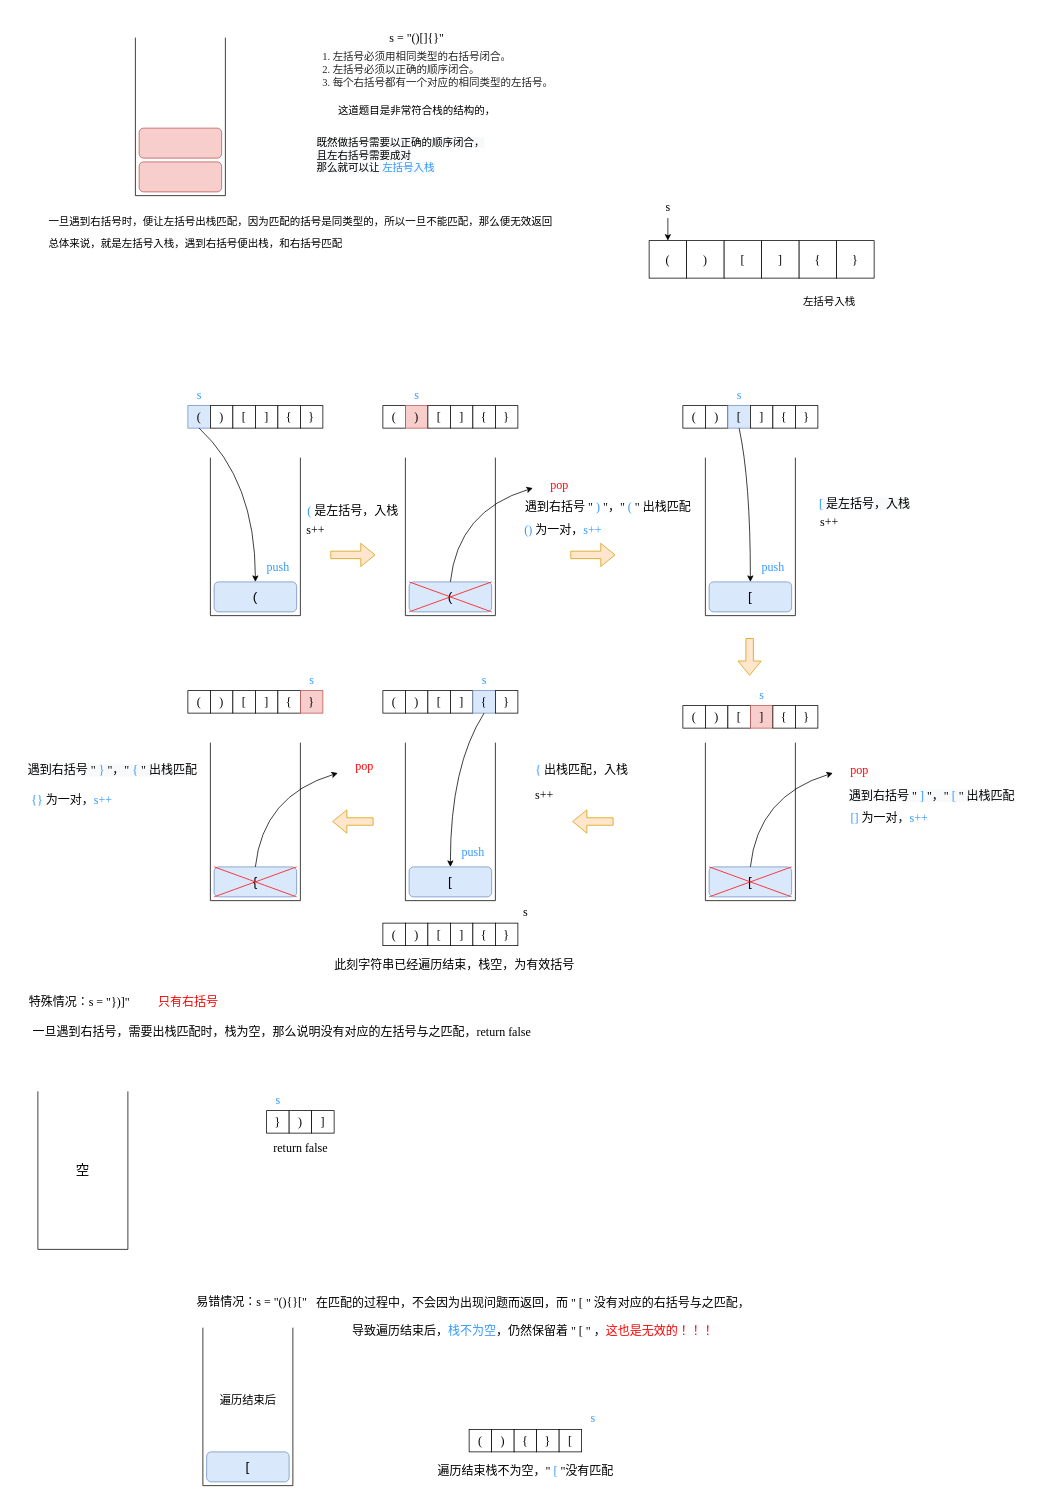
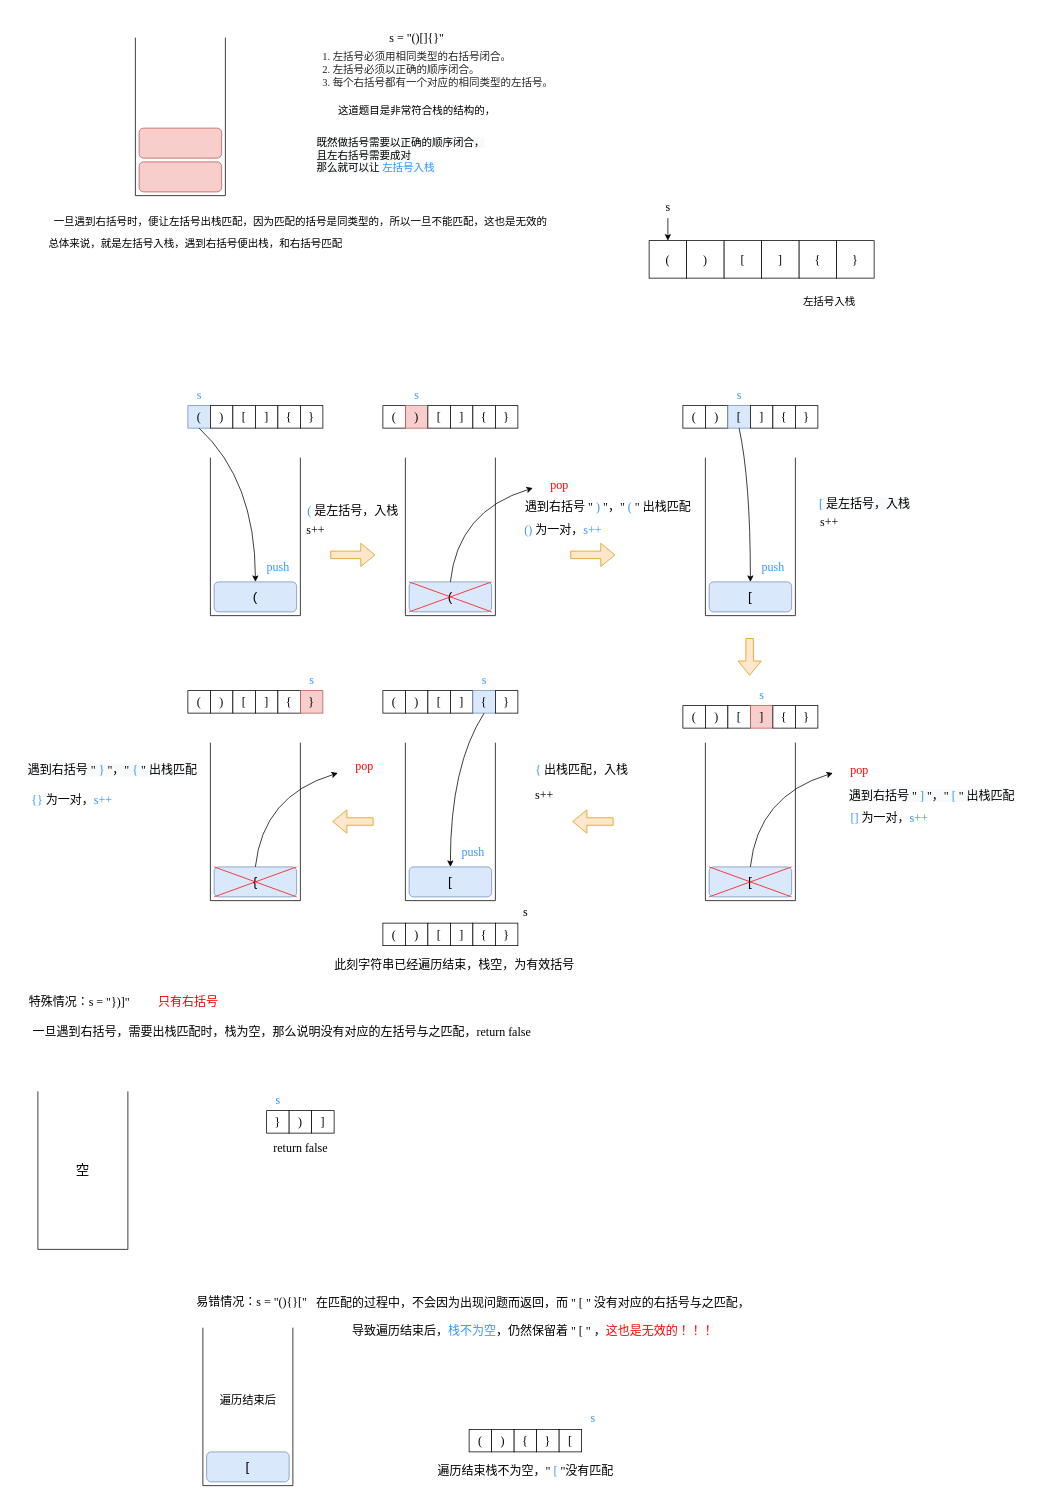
node "一旦遇到右括号时，便让左括号出栈匹配，因为匹配的括号是同类型的，所以一旦不能匹配，那么便无效返回": label "一旦遇到右括号时，便让左括号出栈匹配，因为匹配的括号是同类型的，所以一旦不能匹配，那么便无效返回" -> "一旦遇到右括号时，便让左括号出栈匹配，因为匹配的括号是同类型的，所以一旦不能匹配，这也是无效的"
